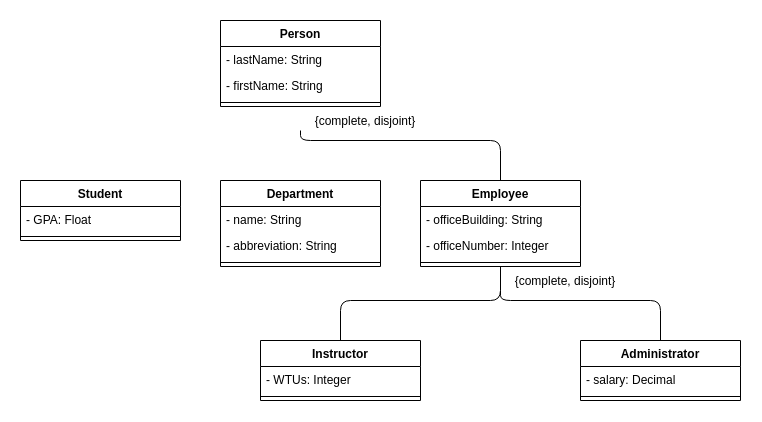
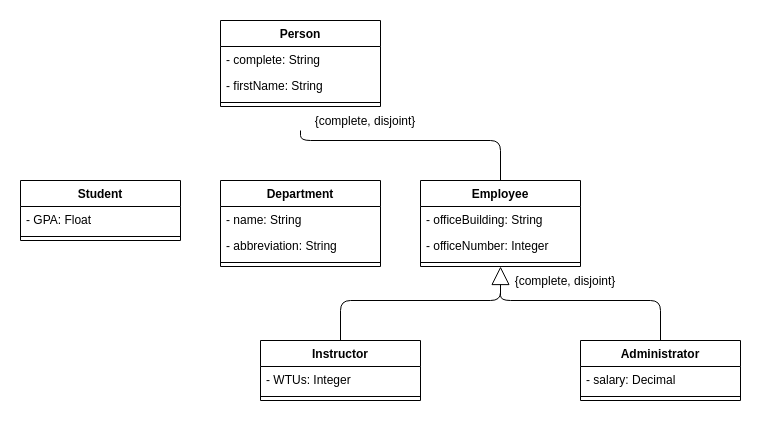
node "- lastName: String": label "- lastName: String" -> "- complete: String"
edge "Employee" -- "Instructor": arrowhead none -> block
